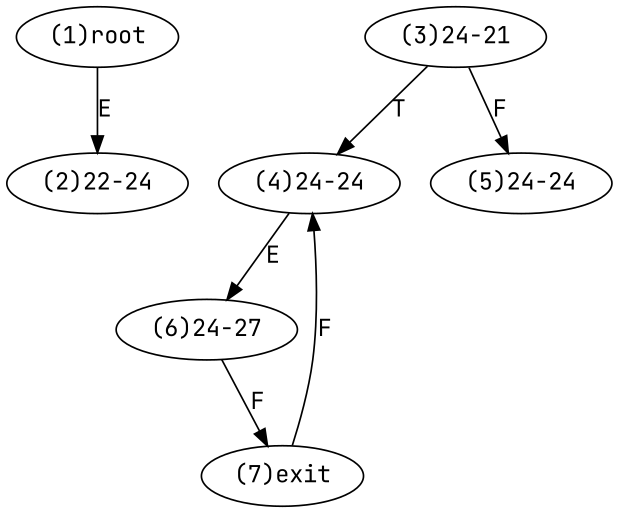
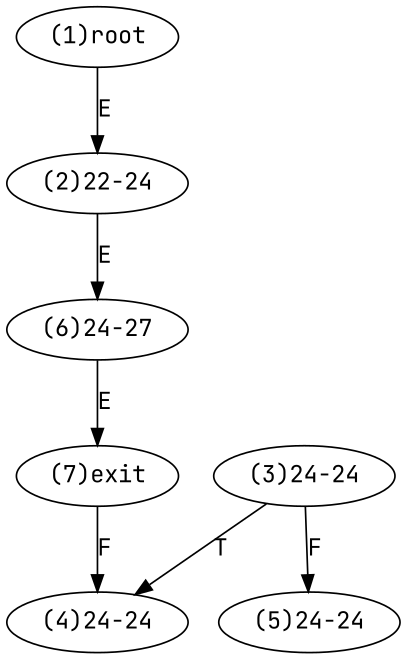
node "(3)24-21": label "(3)24-21" -> "(3)24-24"
edge "(4)24-24" -> "(6)24-27": now "(2)22-24" -> "(6)24-27"
edge "(6)24-27" -> "(7)exit": label "F" -> "E"
